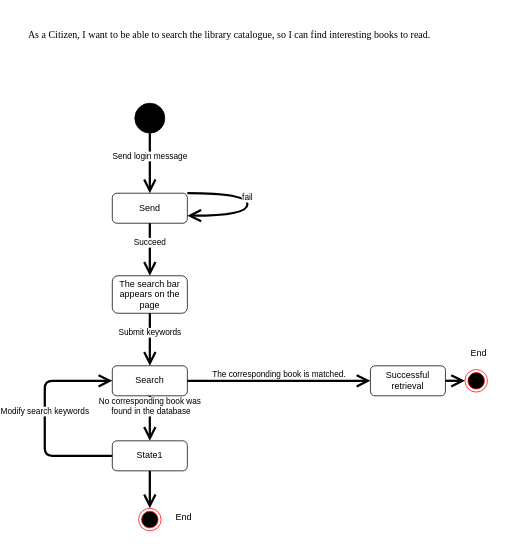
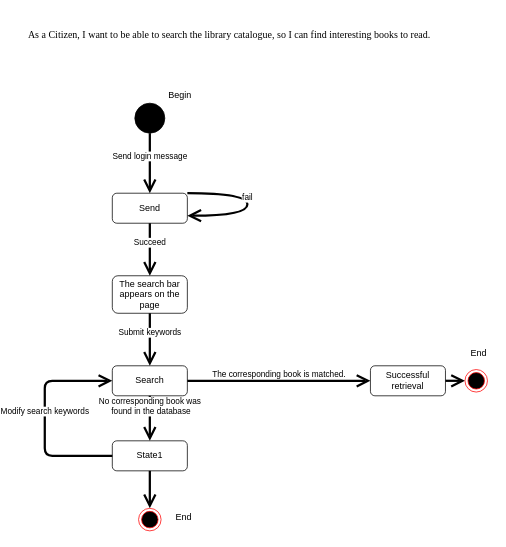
node "Begin": added
